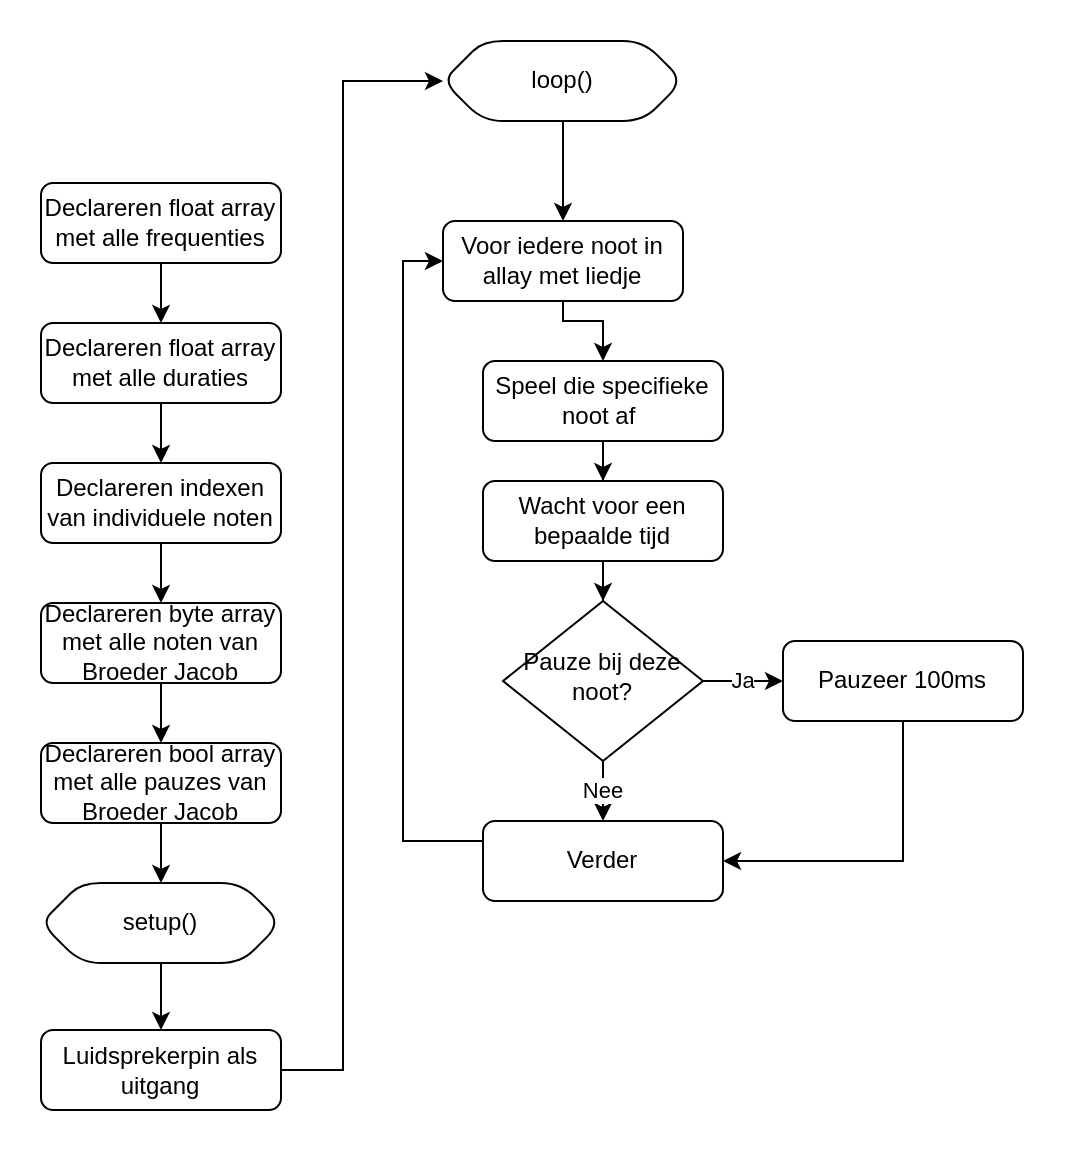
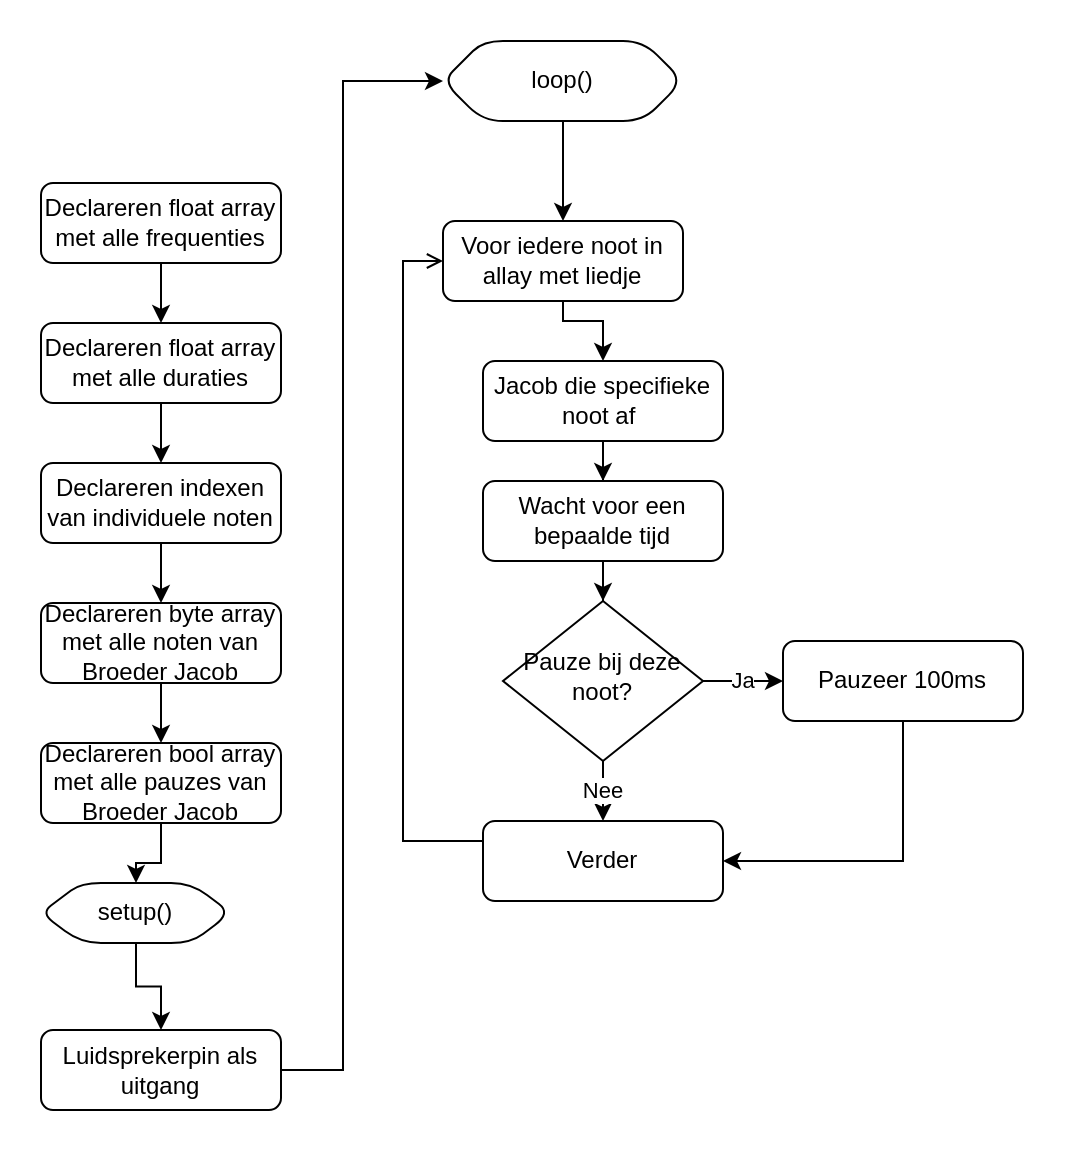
edge "Verder" -> "Voor iedere noot in allay met liedje": arrowhead classic -> open
node "Speel die specifieke noot af": label "Speel die specifieke noot af" -> "Jacob die specifieke noot af"
node "setup()": size 240x80 -> 190x60
